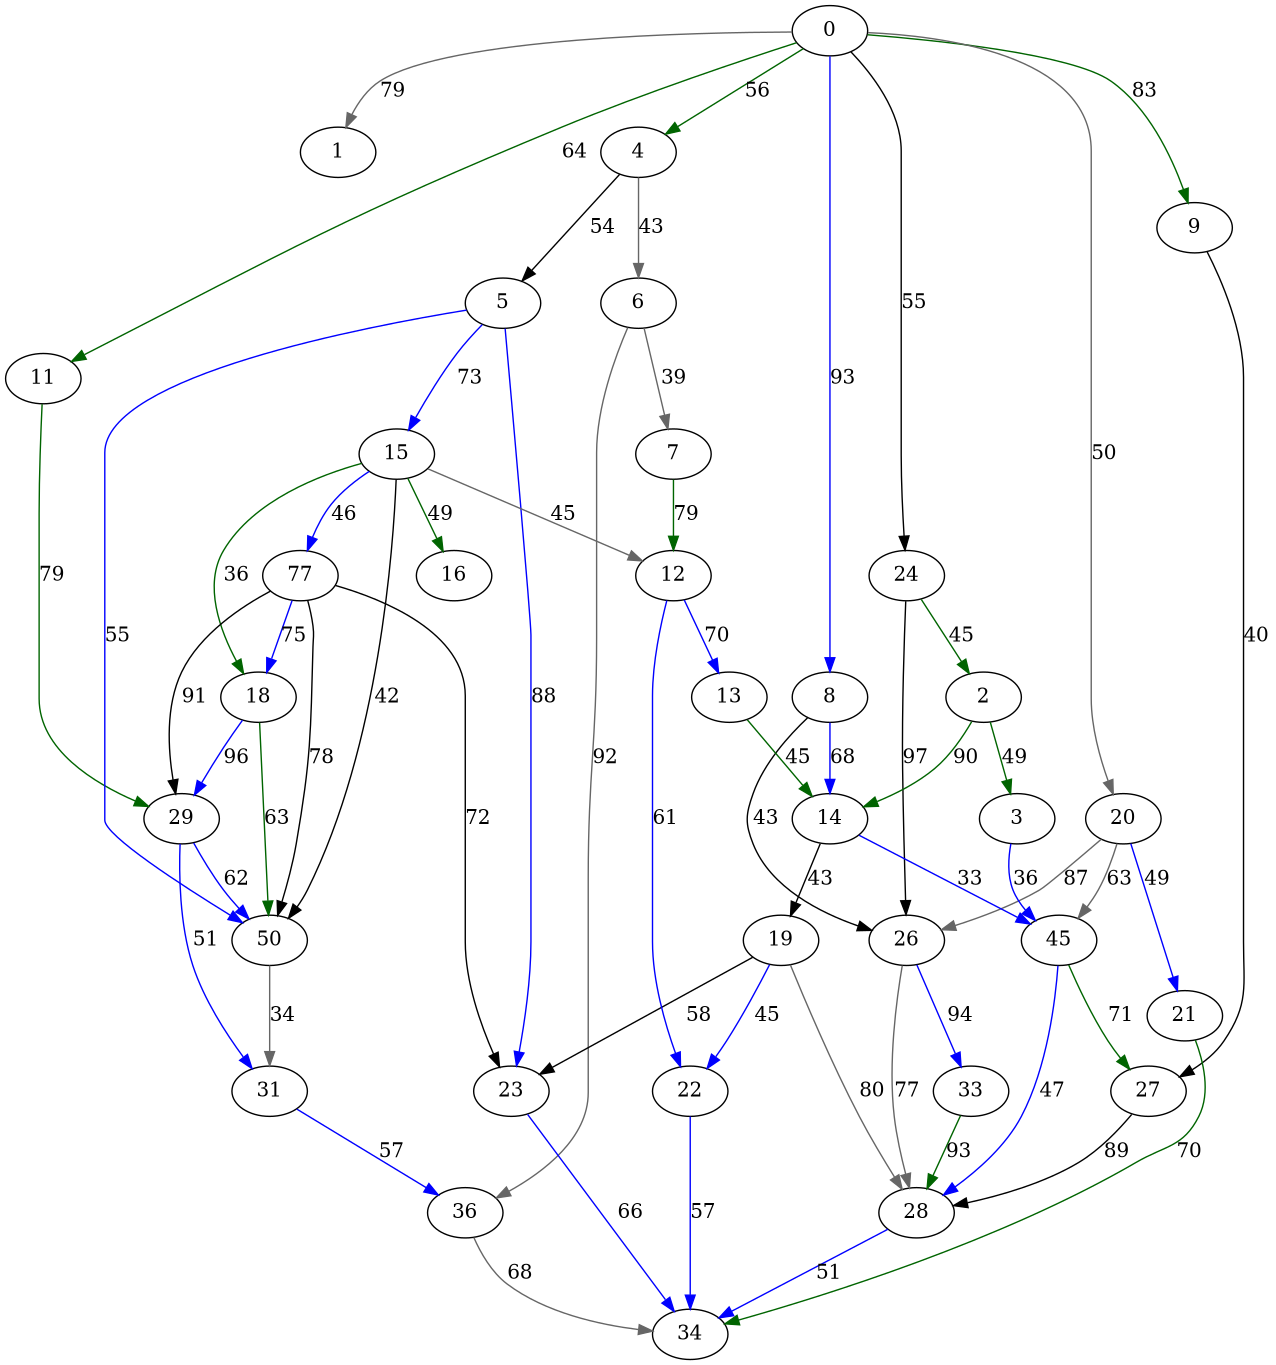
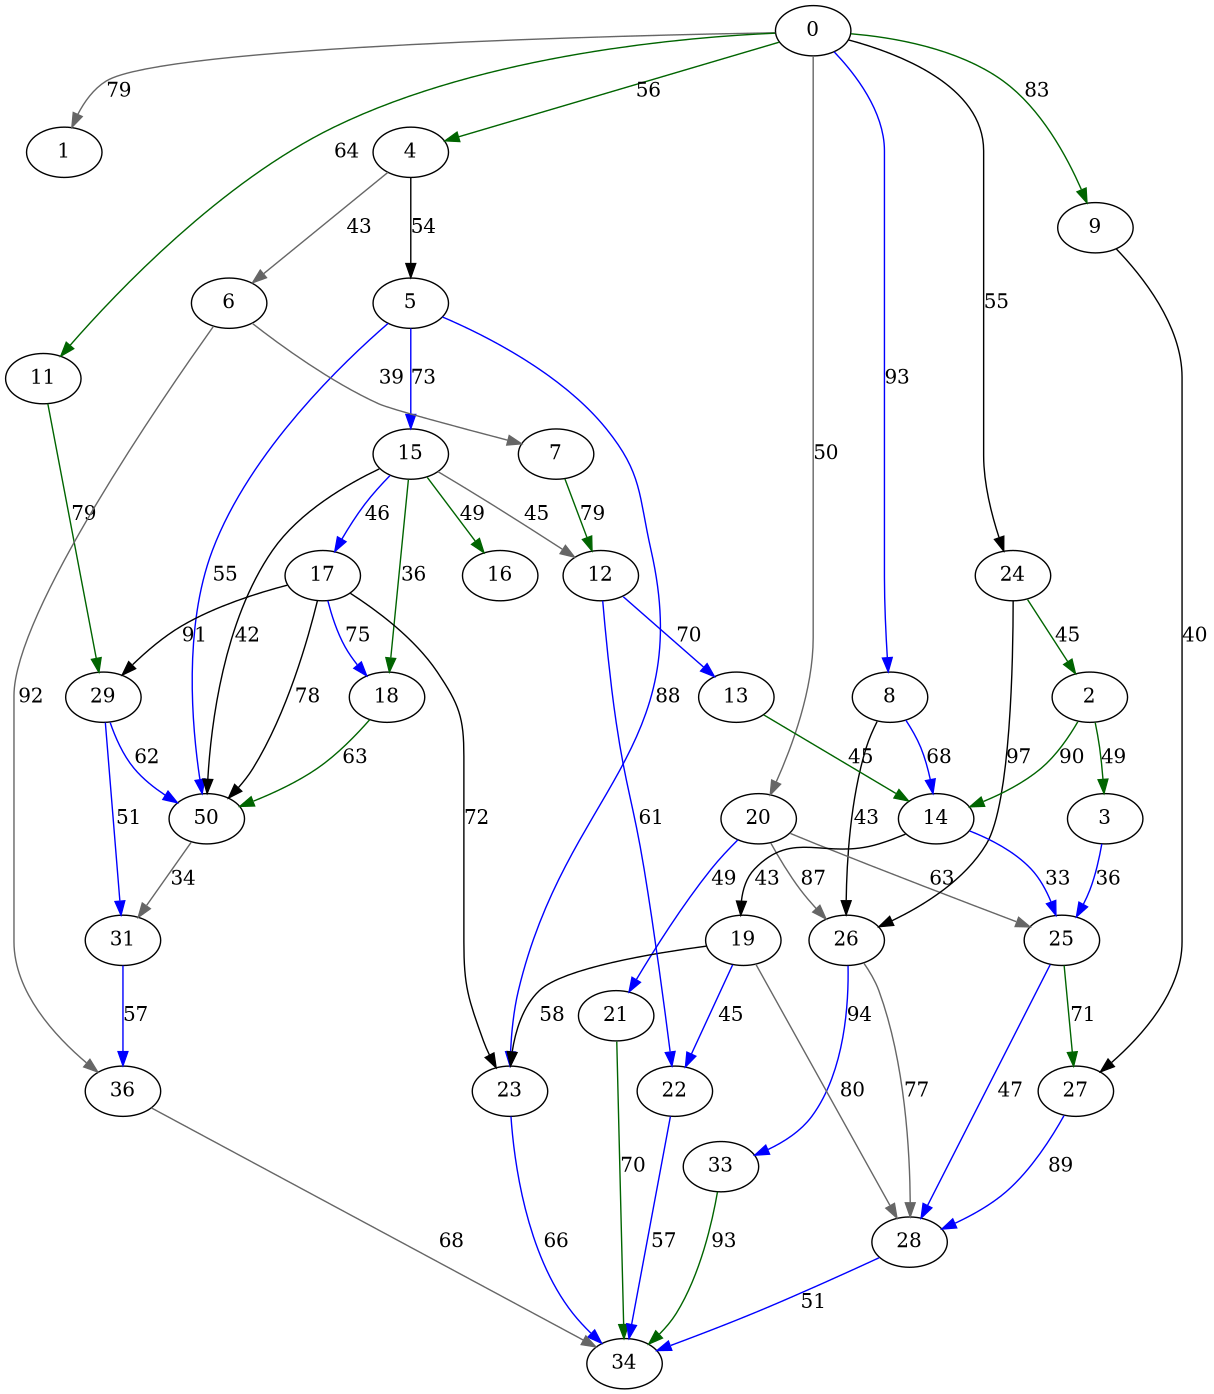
node "77": label "77" -> "17"
edge "18" -> "29": removed, label "96"
node "45": label "45" -> "25"
edge "33" -> "28": now "33" -> "34"
edge "27" -> "28": color black -> blue
